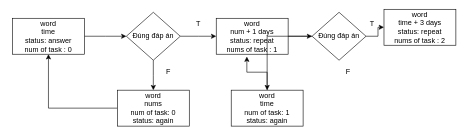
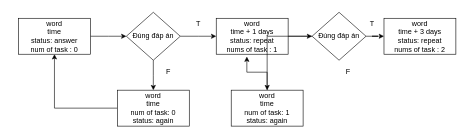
node "word time + 3 days status: repeat nums of task : 2": moved (420, 27) -> (420, 36)
node "word time status: answer num of task : 0": moved (48, 36) -> (54, 36)
node "word num + 1 days status: repeat nums of task : 1": label "word num + 1 days status: repeat nums of task : 1" -> "word time + 1 days status: repeat nums of task : 1"
node "word nums num of task: 0 status: again": label "word nums num of task: 0 status: again" -> "word time num of task: 0 status: again"
